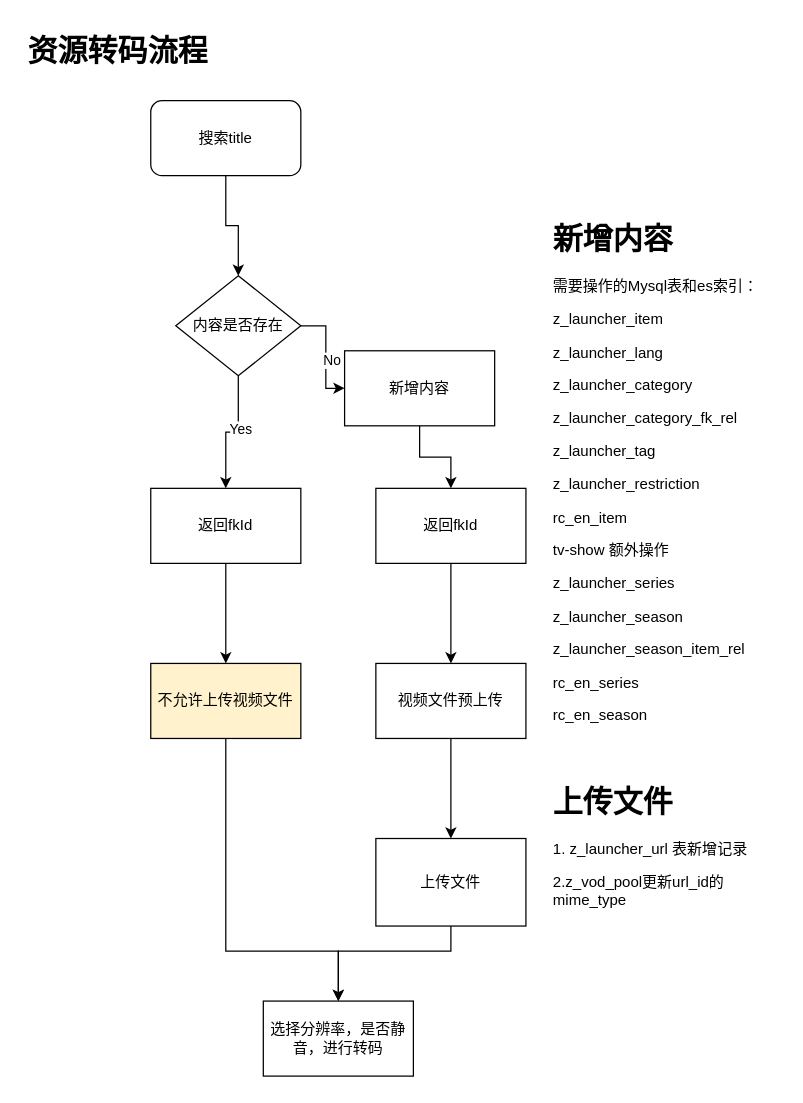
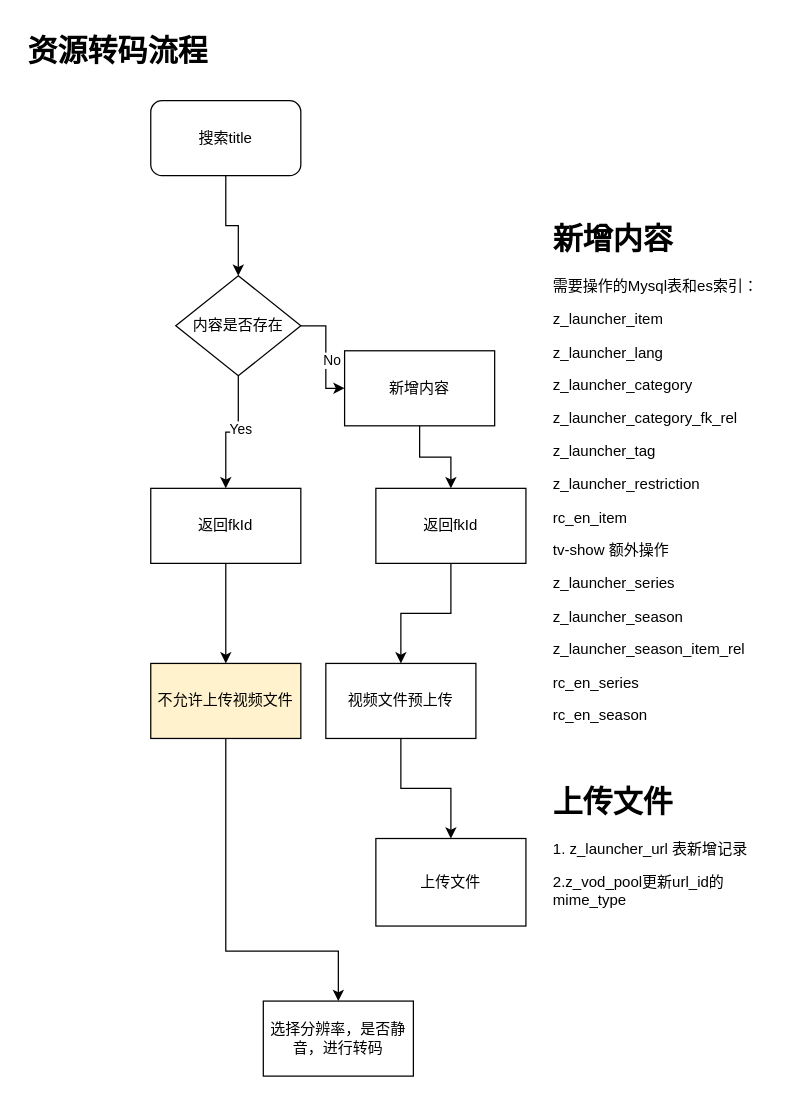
node "视频文件预上传": moved (451, 701) -> (401, 701)
edge "上传文件" -> "选择分辨率，是否静音，进行转码": removed
